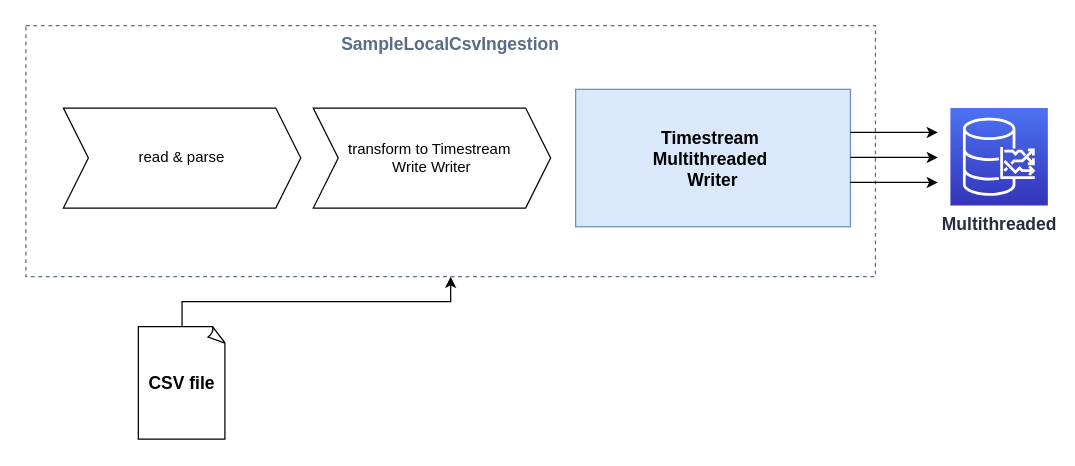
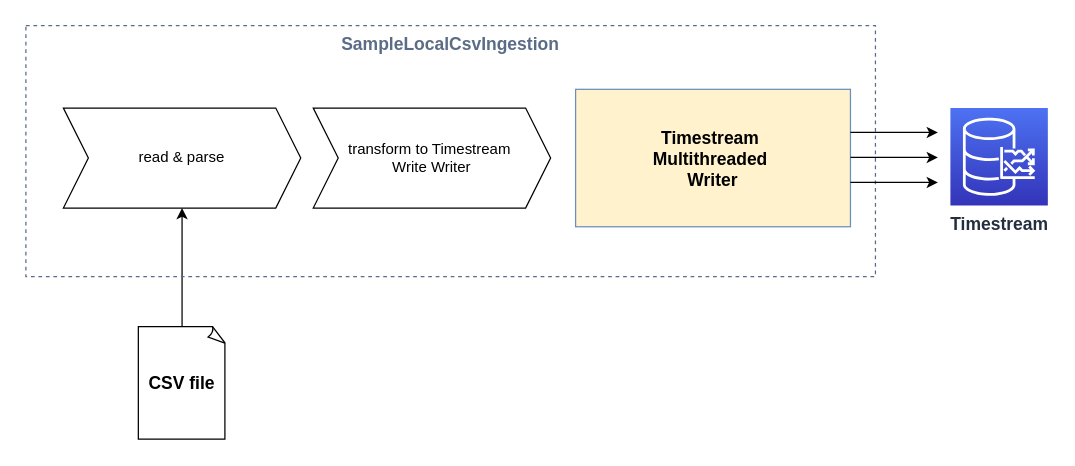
node "Timestream Multithreaded Writer": fillcolor #dae8fc -> #fff2cc
node "Multithreaded": label "Multithreaded" -> "Timestream"
edge "CSV file" -> "SampleLocalCsvIngestion": now "CSV file" -> "read & parse"
